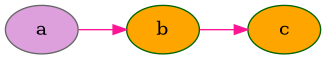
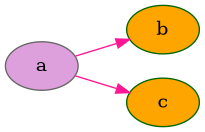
edge "b" -> "c": now "a" -> "c"
